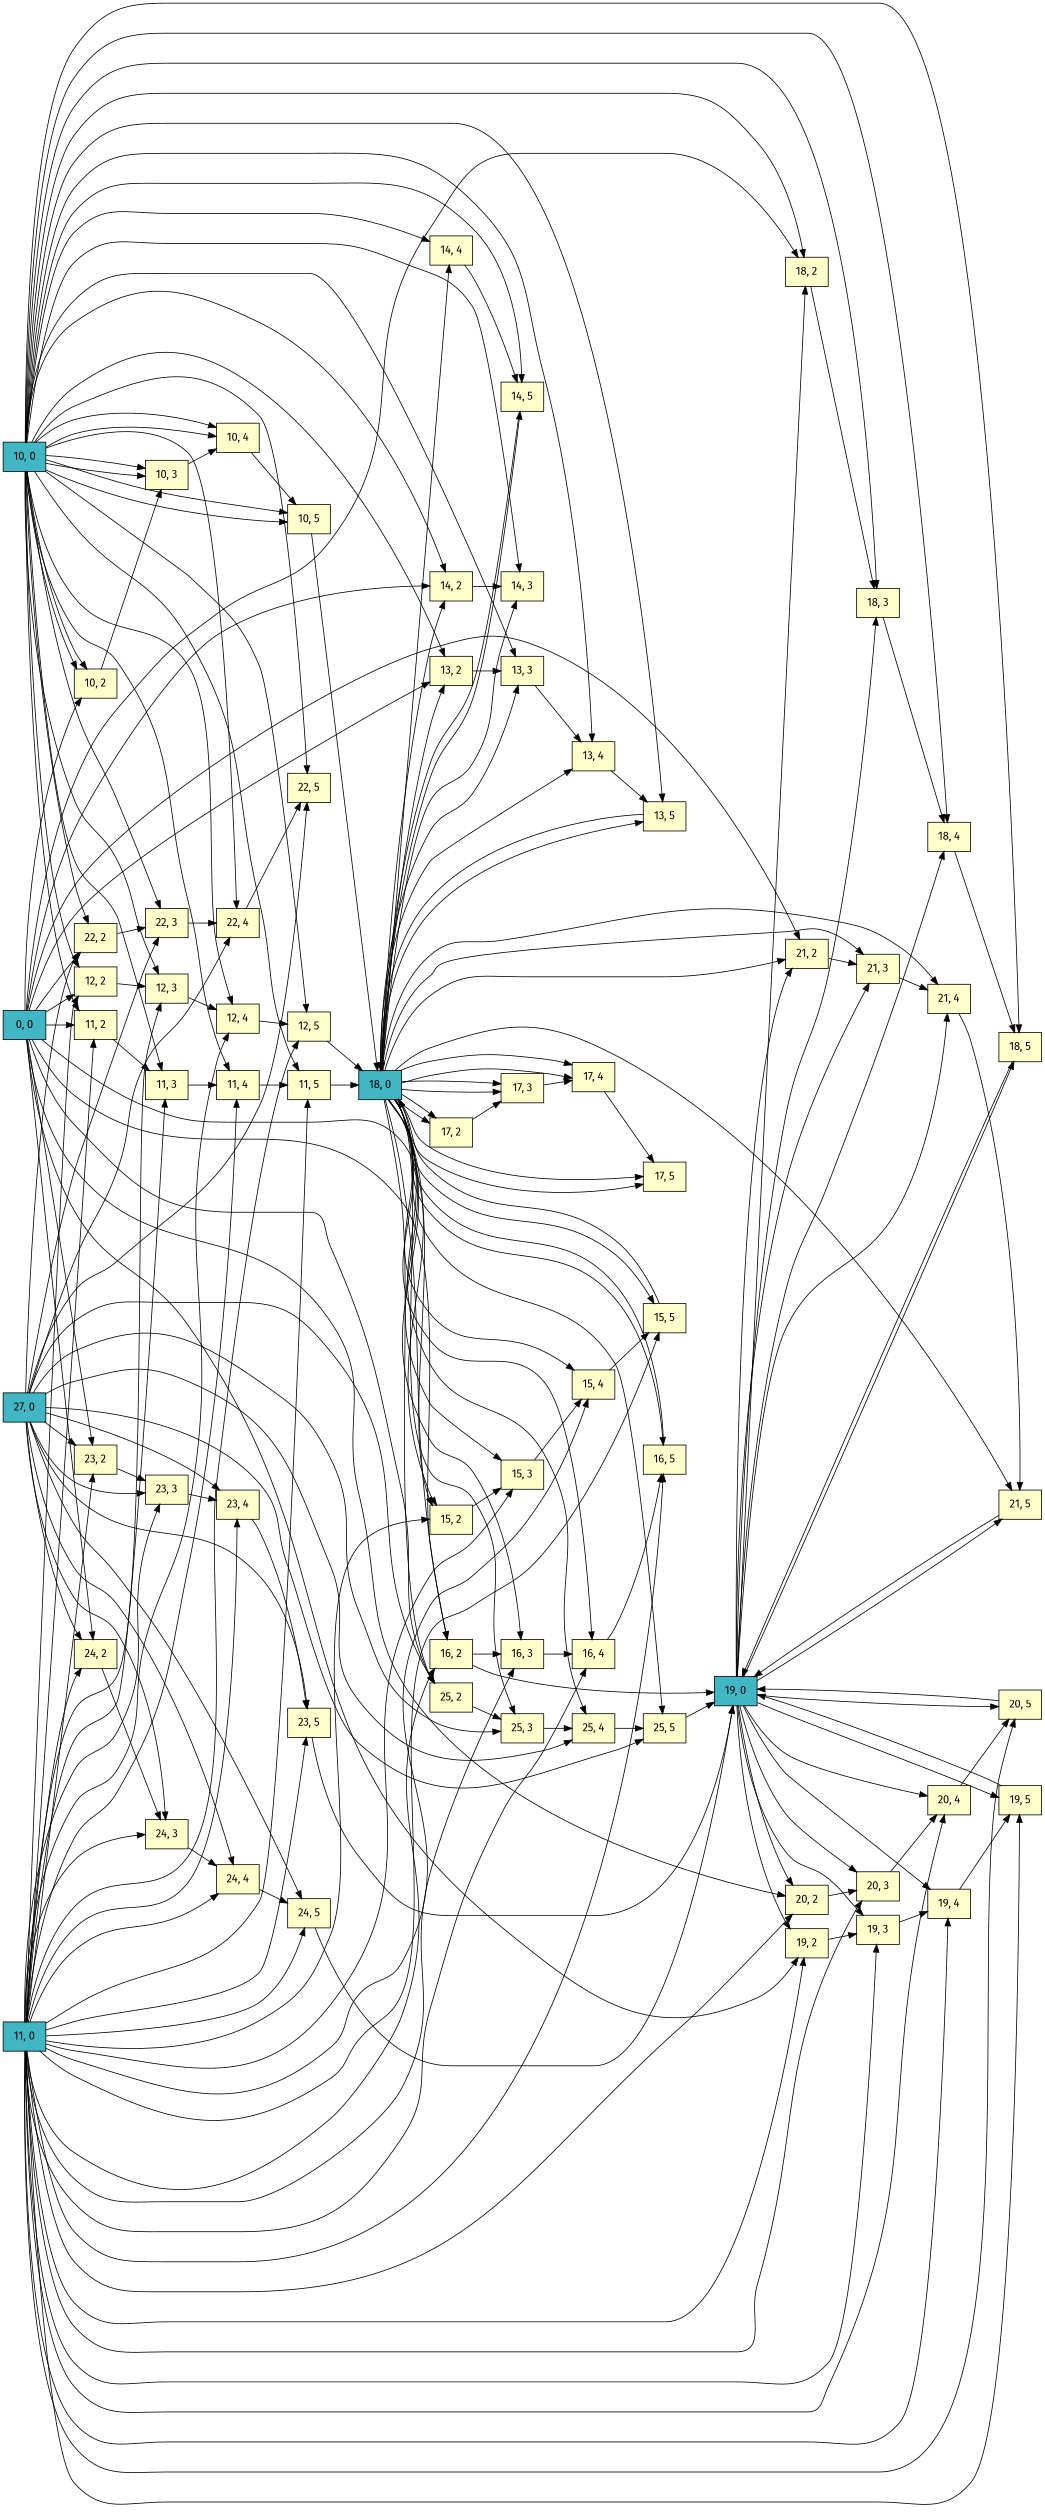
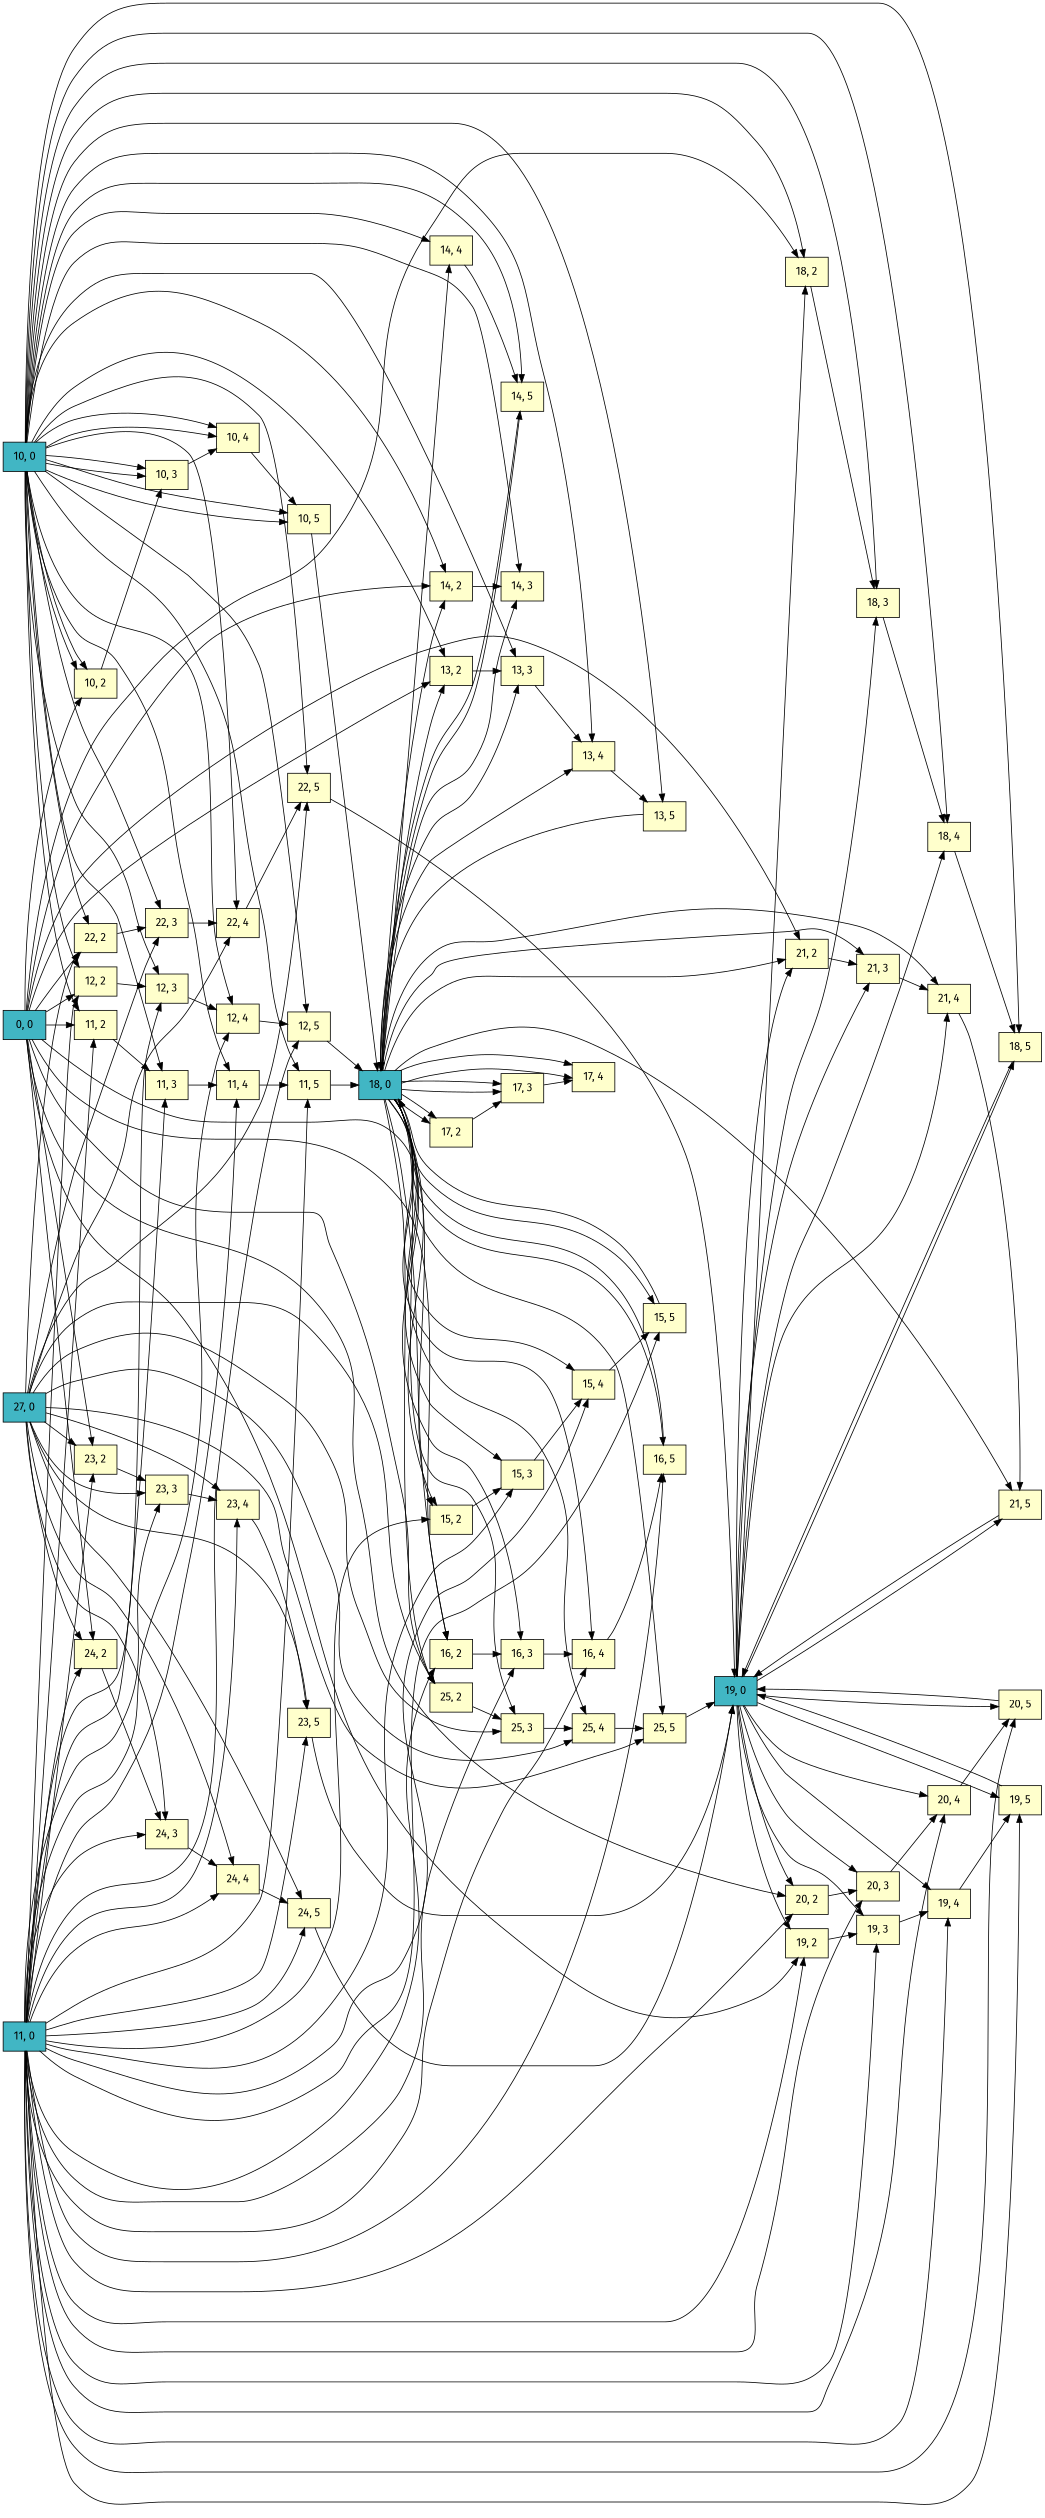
edge "18, 0" -> "13, 5": removed
node "17, 5": removed
edge "16, 2" -> "19, 0": now "22, 5" -> "19, 0"
